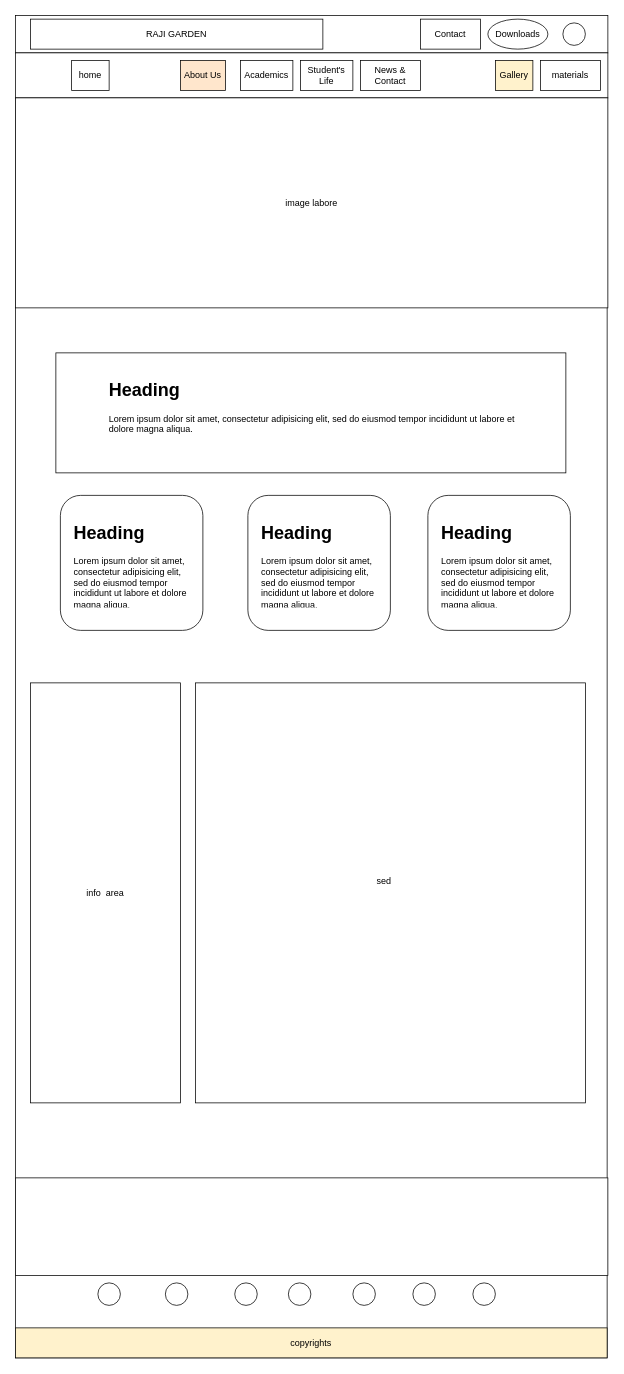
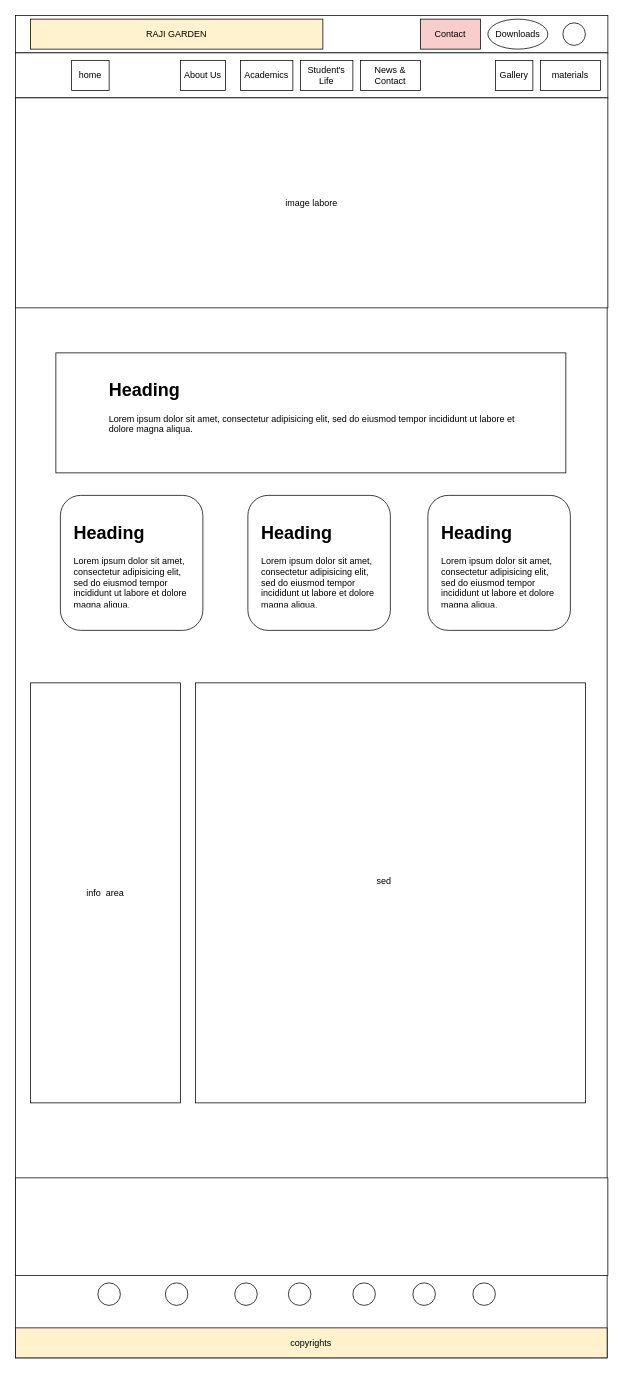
node "RAJI GARDEN": fillcolor #ffffff -> #fff2cc
node "Contact": fillcolor #ffffff -> #f8cecc
node "About Us": fillcolor #ffe6cc -> #ffffff
node "Gallery": fillcolor #fff2cc -> #ffffff
